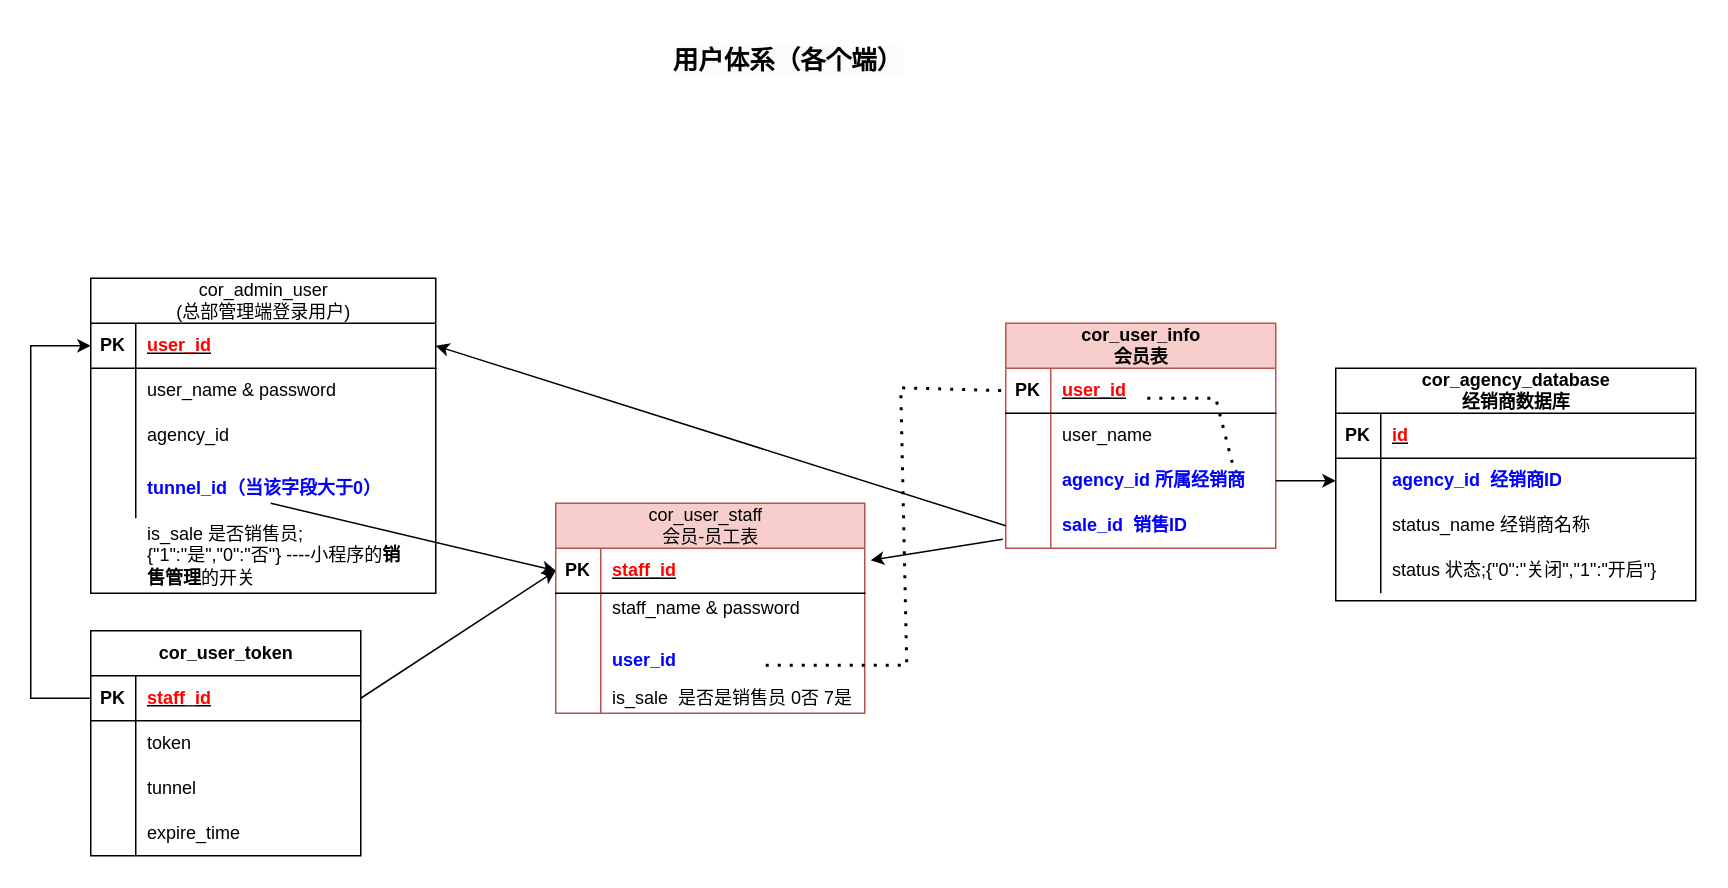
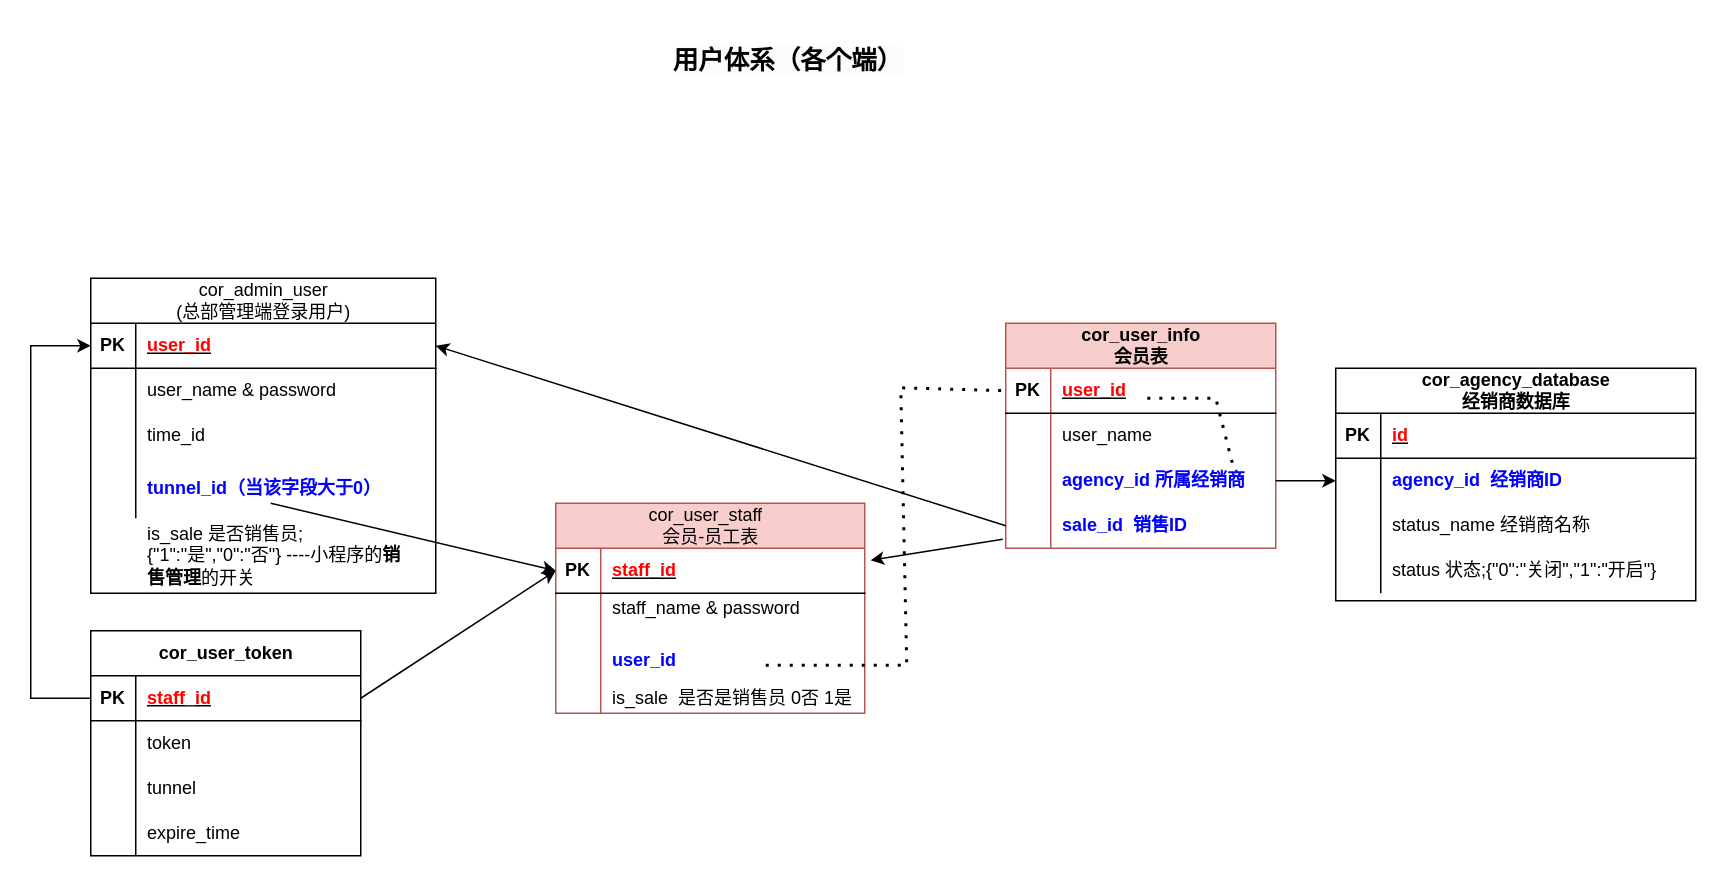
node "agency_id": label "agency_id" -> "time_id"
node "is_sale 是否是销售员 0否 7是": label "is_sale 是否是销售员 0否 7是" -> "is_sale 是否是销售员 0否 1是"
